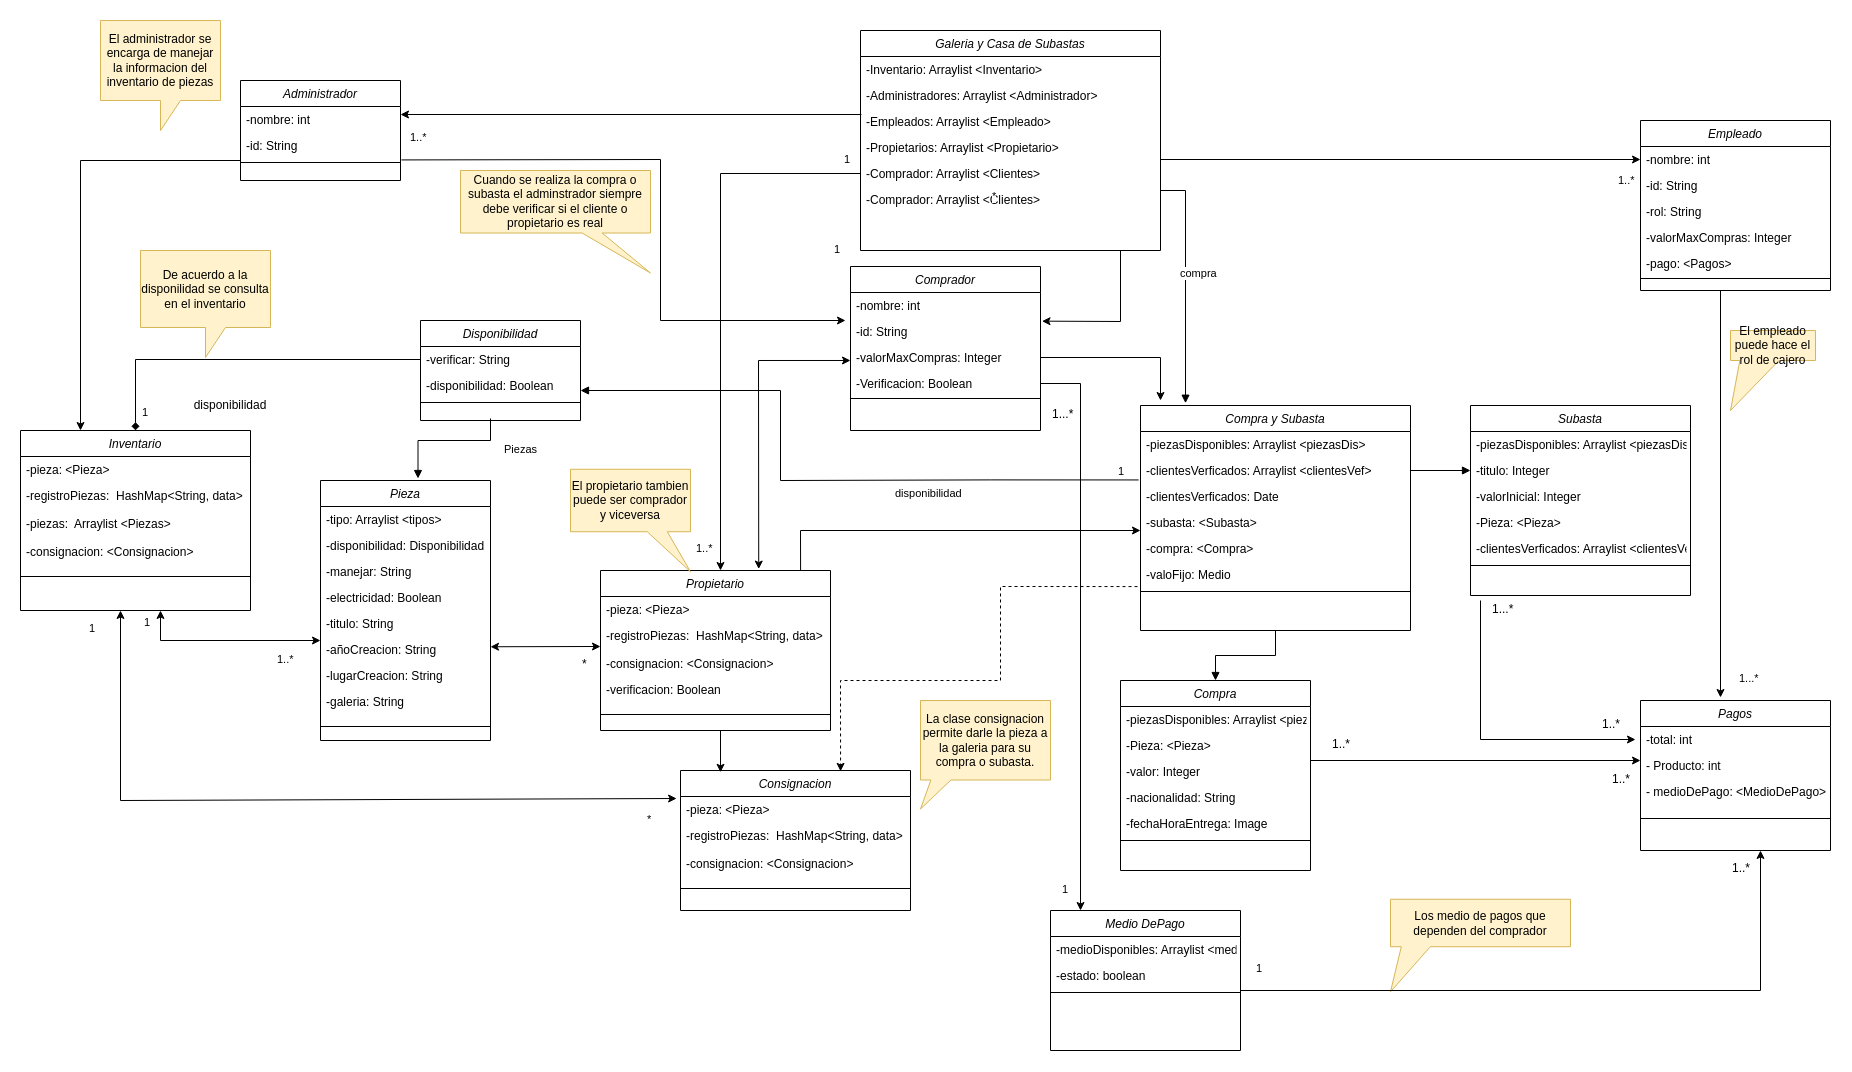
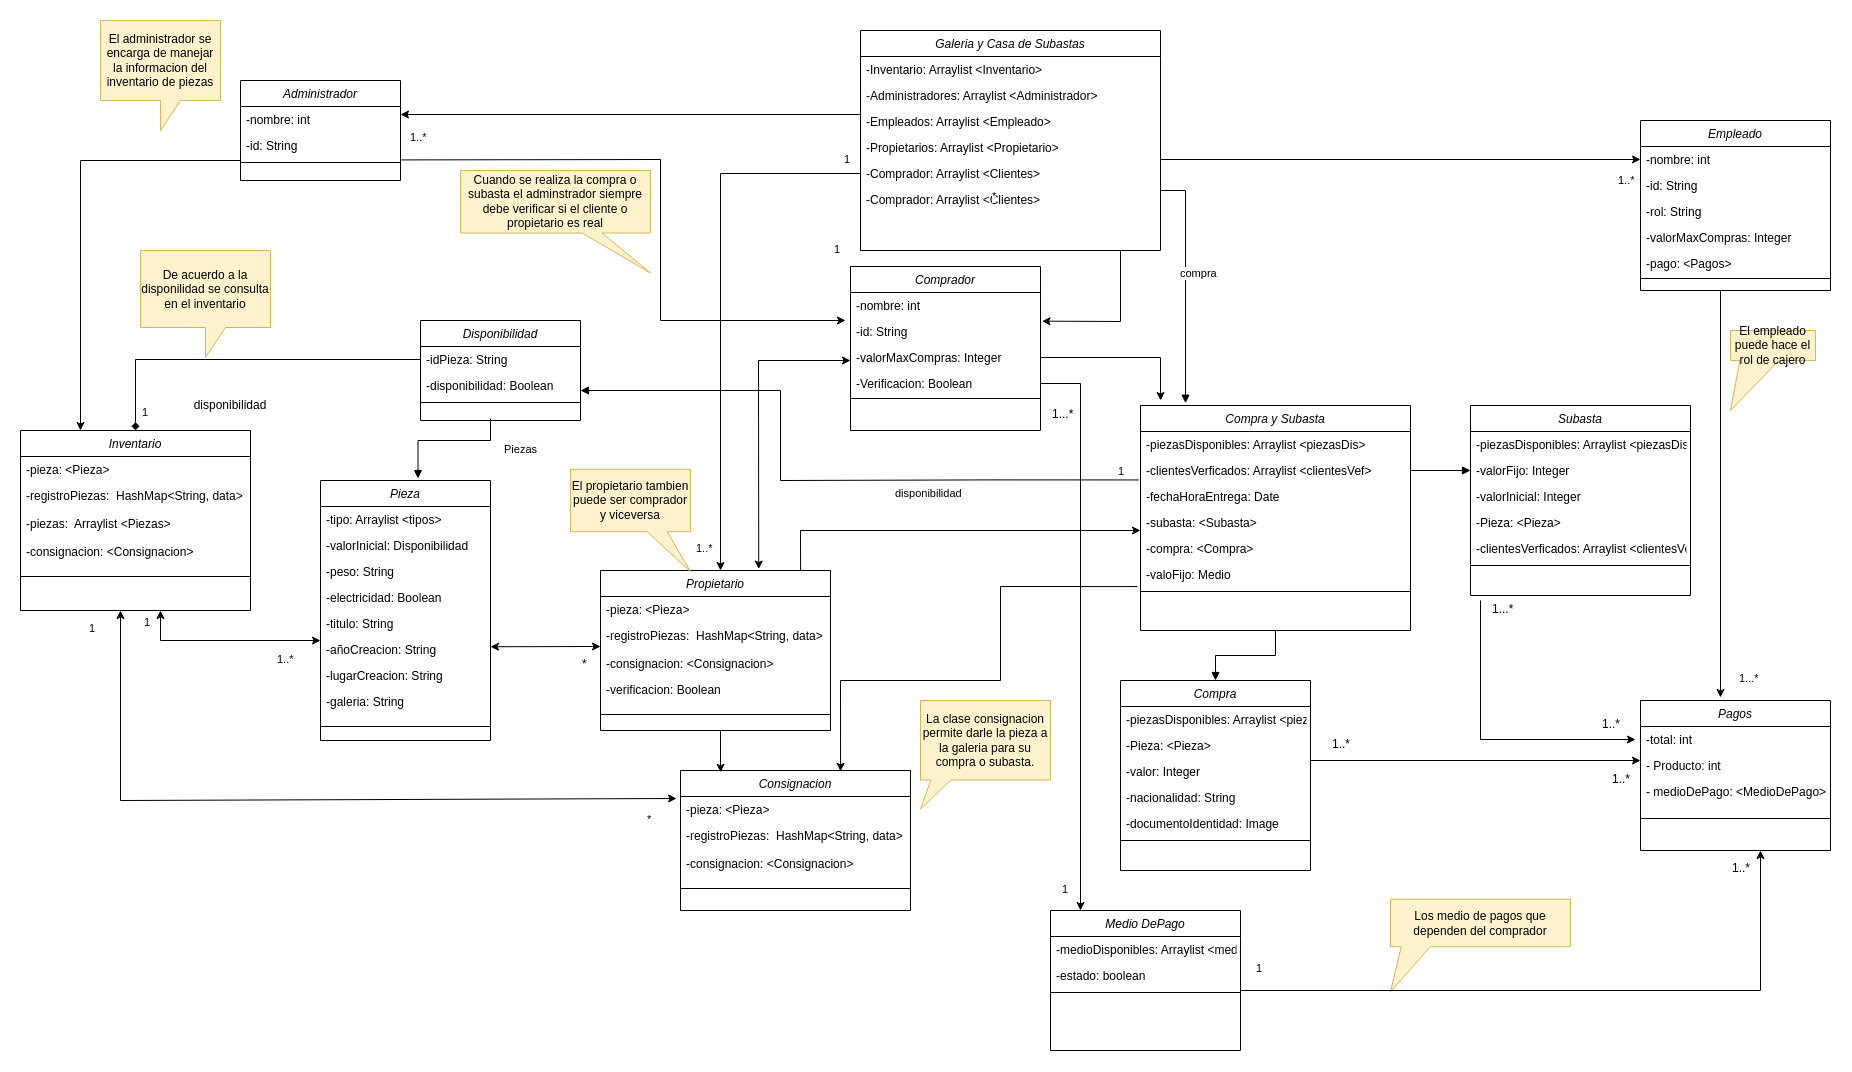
node "-verificar: String": label "-verificar: String" -> "-idPieza: String"
node "-titulo: Integer": label "-titulo: Integer" -> "-valorFijo: Integer"
node "-clientesVerficados: Date": label "-clientesVerficados: Date" -> "-fechaHoraEntrega: Date"
node "-disponibilidad: Disponibilidad": label "-disponibilidad: Disponibilidad" -> "-valorInicial: Disponibilidad"
node "-manejar: String": label "-manejar: String" -> "-peso: String"
edge "-valoFijo: Medio" -> "Consignacion": style dashed -> solid
node "-fechaHoraEntrega: Image": label "-fechaHoraEntrega: Image" -> "-documentoIdentidad: Image"
